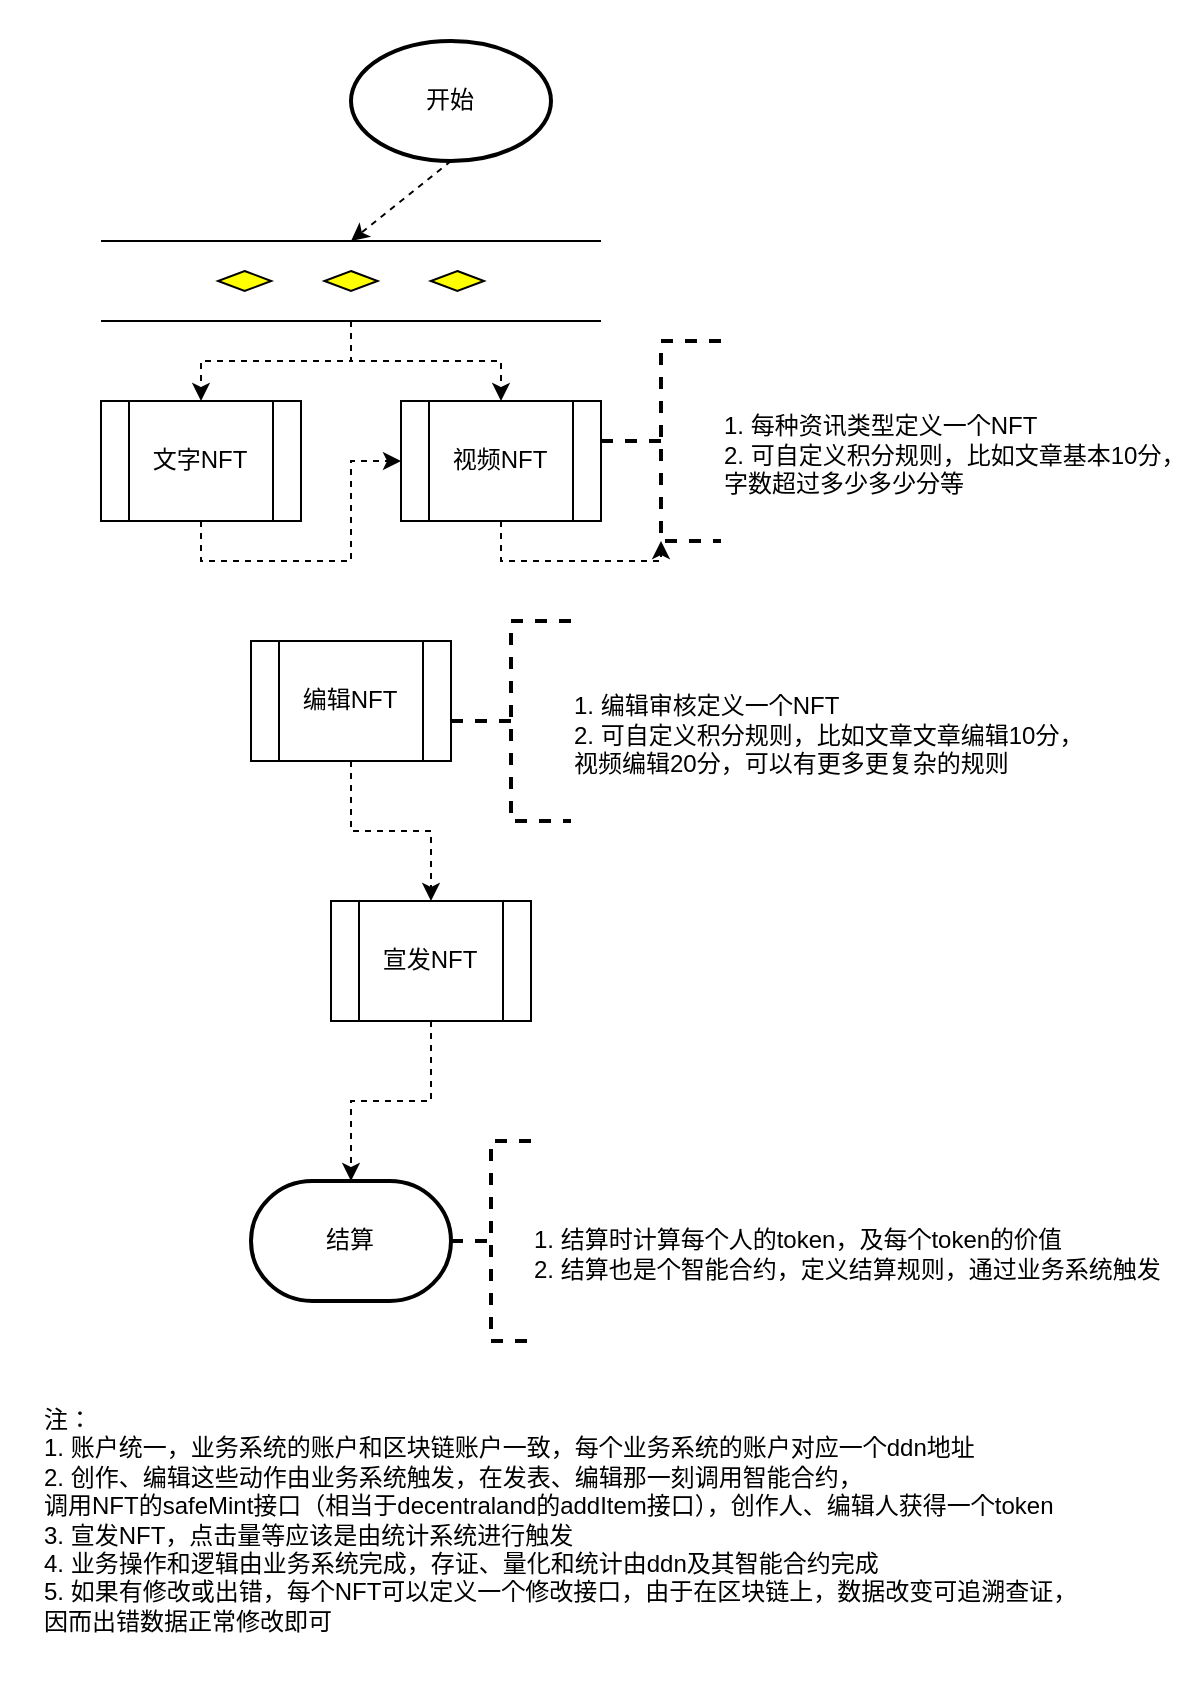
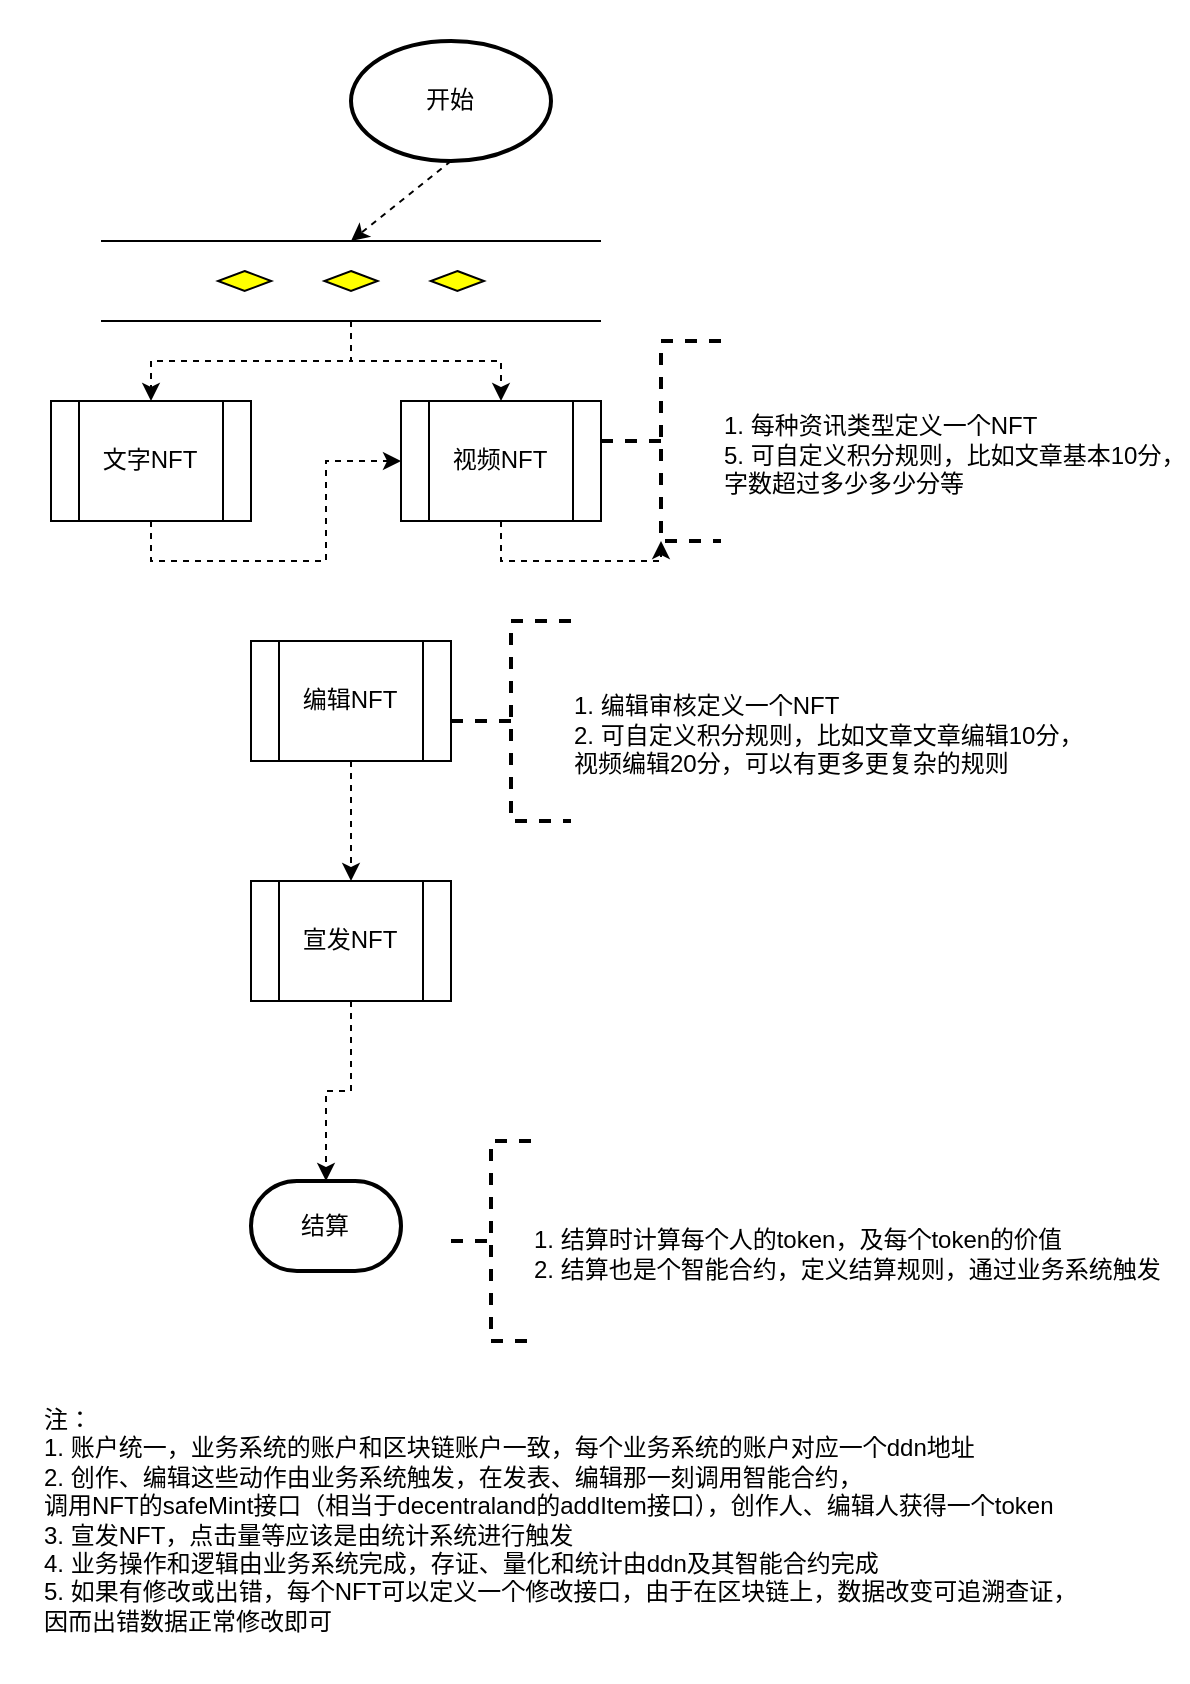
node "1. 每种资讯类型定义一个NFT 2. 可自定义积分规则，比如文章基本10分， 字数超过多少多少分等": label "1. 每种资讯类型定义一个NFT 2. 可自定义积分规则，比如文章基本10分， 字数超过多少多少分等" -> "1. 每种资讯类型定义一个NFT 5. 可自定义积分规则，比如文章基本10分， 字数超过多少多少分等"
node "文字NFT": moved (201, 461) -> (151, 461)
node "宣发NFT": moved (431, 961) -> (351, 941)
node "结算": size 200x120 -> 150x90
